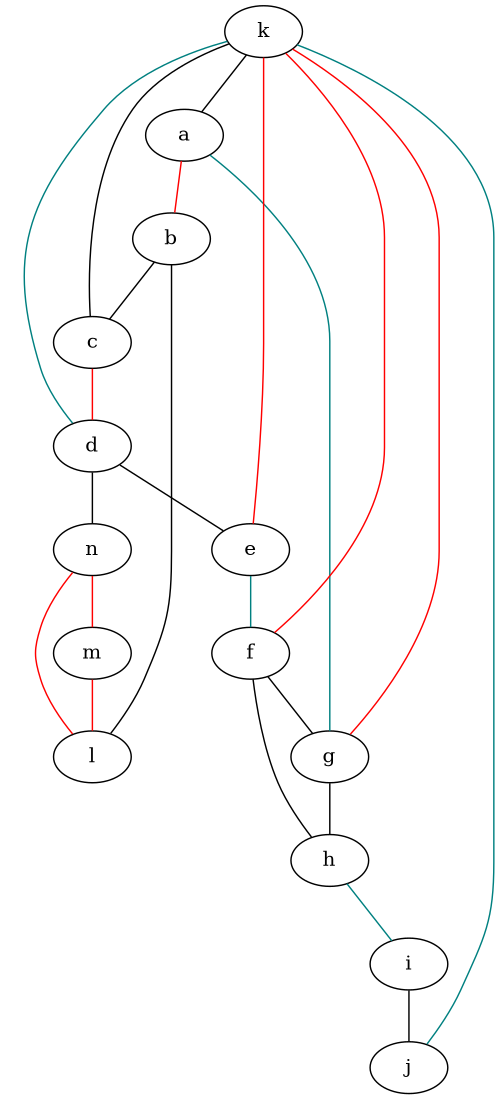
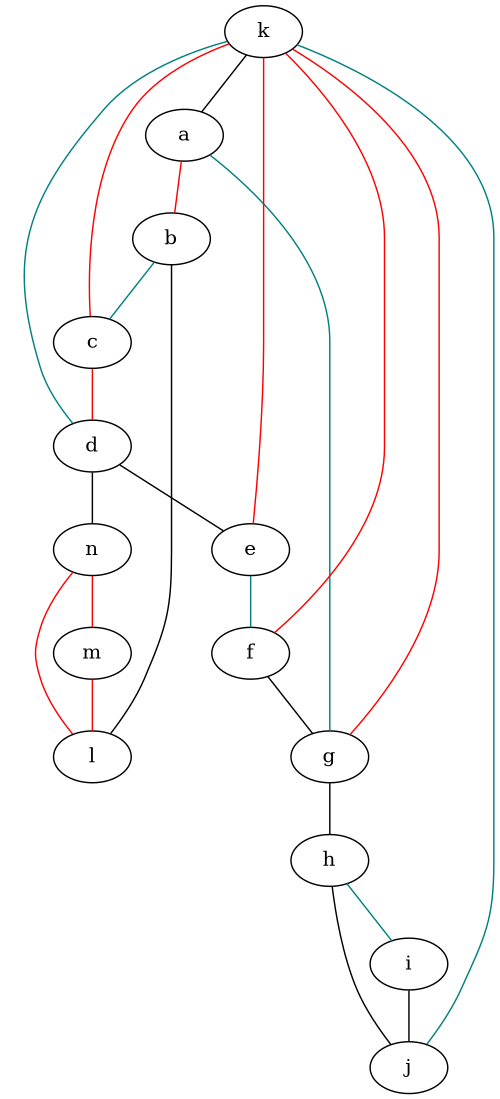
edge "k" -- "c": color black -> red
edge "b" -- "c": color black -> teal
edge "f" -- "h": now "j" -- "h"
